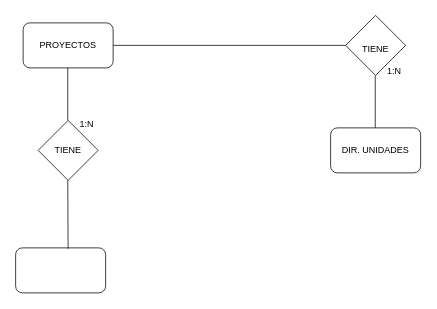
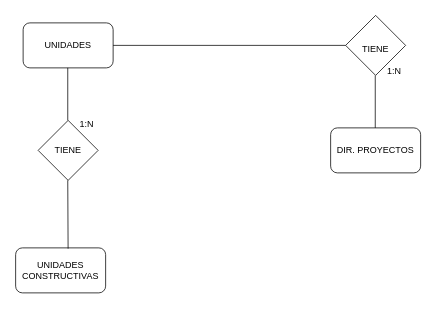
node "PROYECTOS": label "PROYECTOS" -> "UNIDADES"
node "DIR. UNIDADES": label "DIR. UNIDADES" -> "DIR. PROYECTOS"
node "UNIDADES CONSTRUCTIVAS": added
